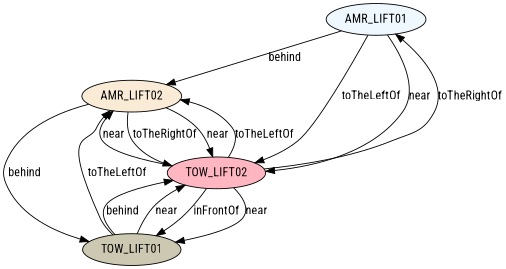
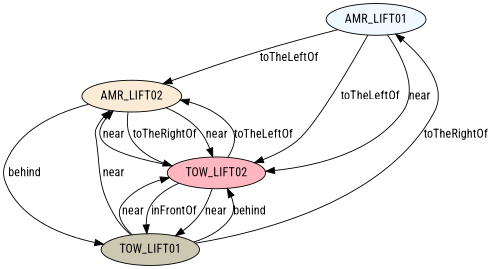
edge "AMR_LIFT01" -> "AMR_LIFT02": label "behind" -> "toTheLeftOf"
edge "TOW_LIFT02" -> "AMR_LIFT01": now "TOW_LIFT01" -> "AMR_LIFT01"
edge "TOW_LIFT01" -> "AMR_LIFT02": label "toTheLeftOf" -> "near"
